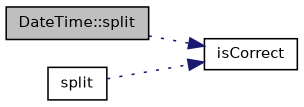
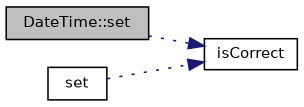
node "DateTime::split": label "DateTime::split" -> "DateTime::set"
node "split": label "split" -> "set"
